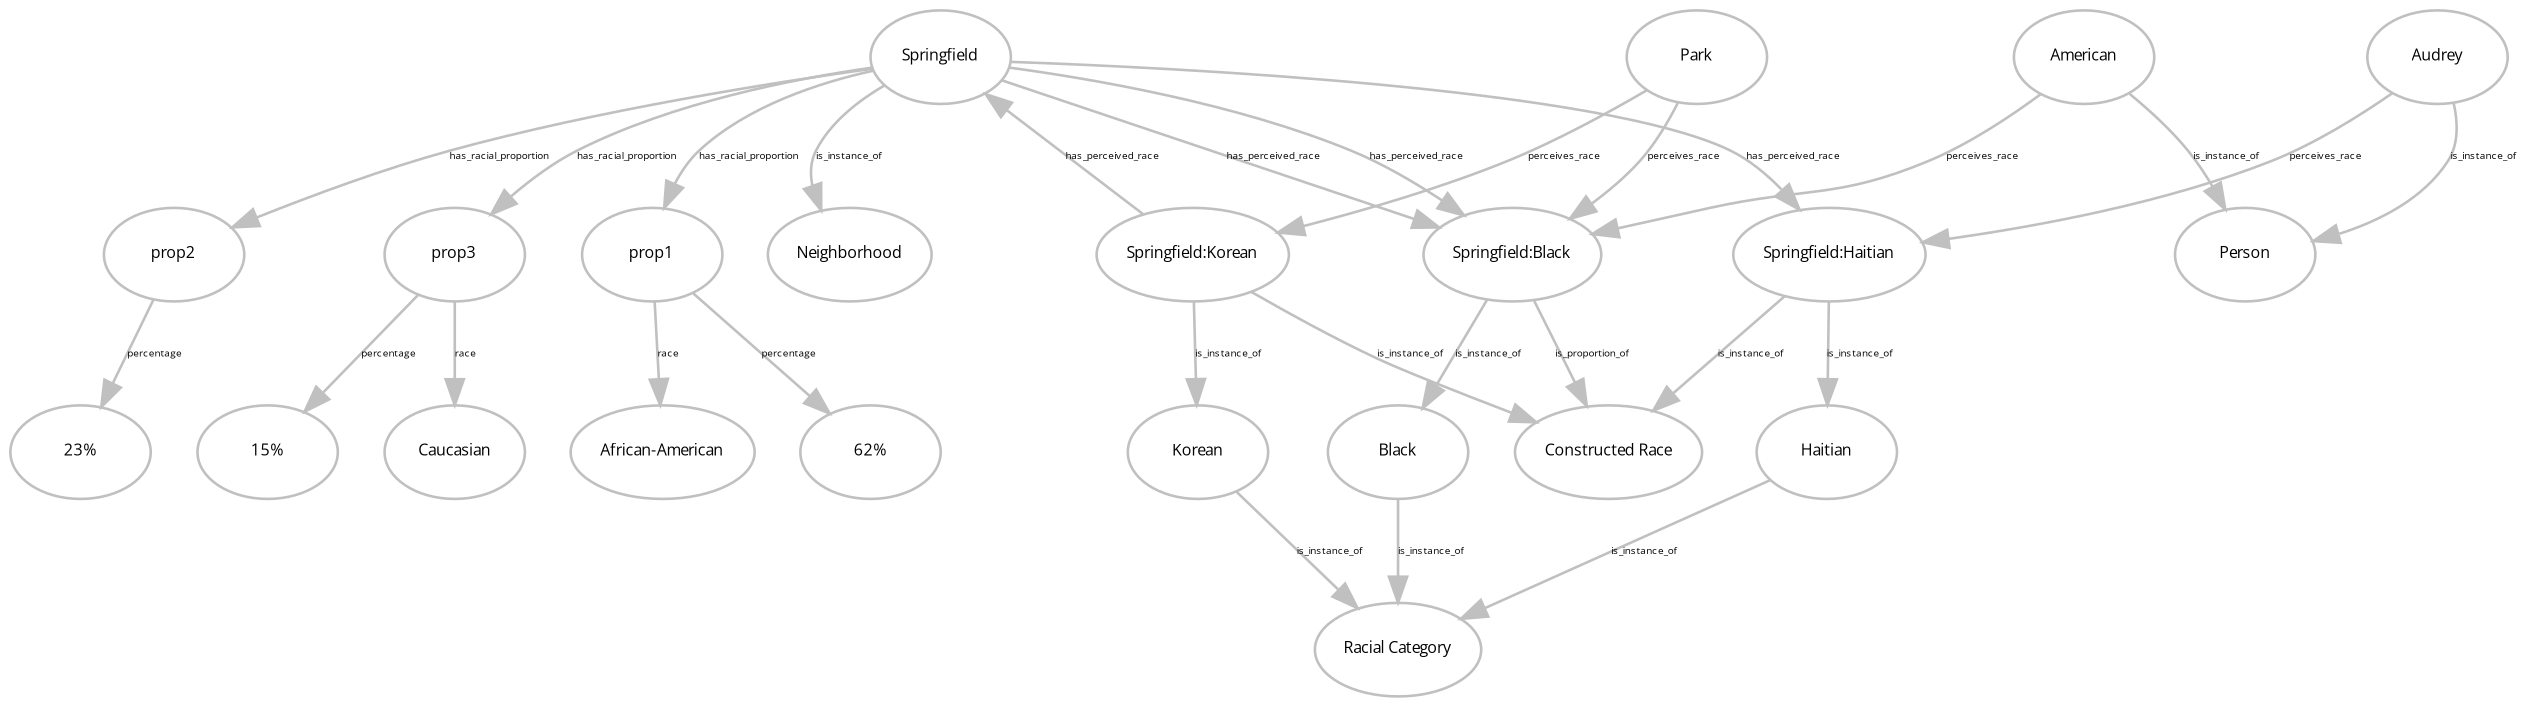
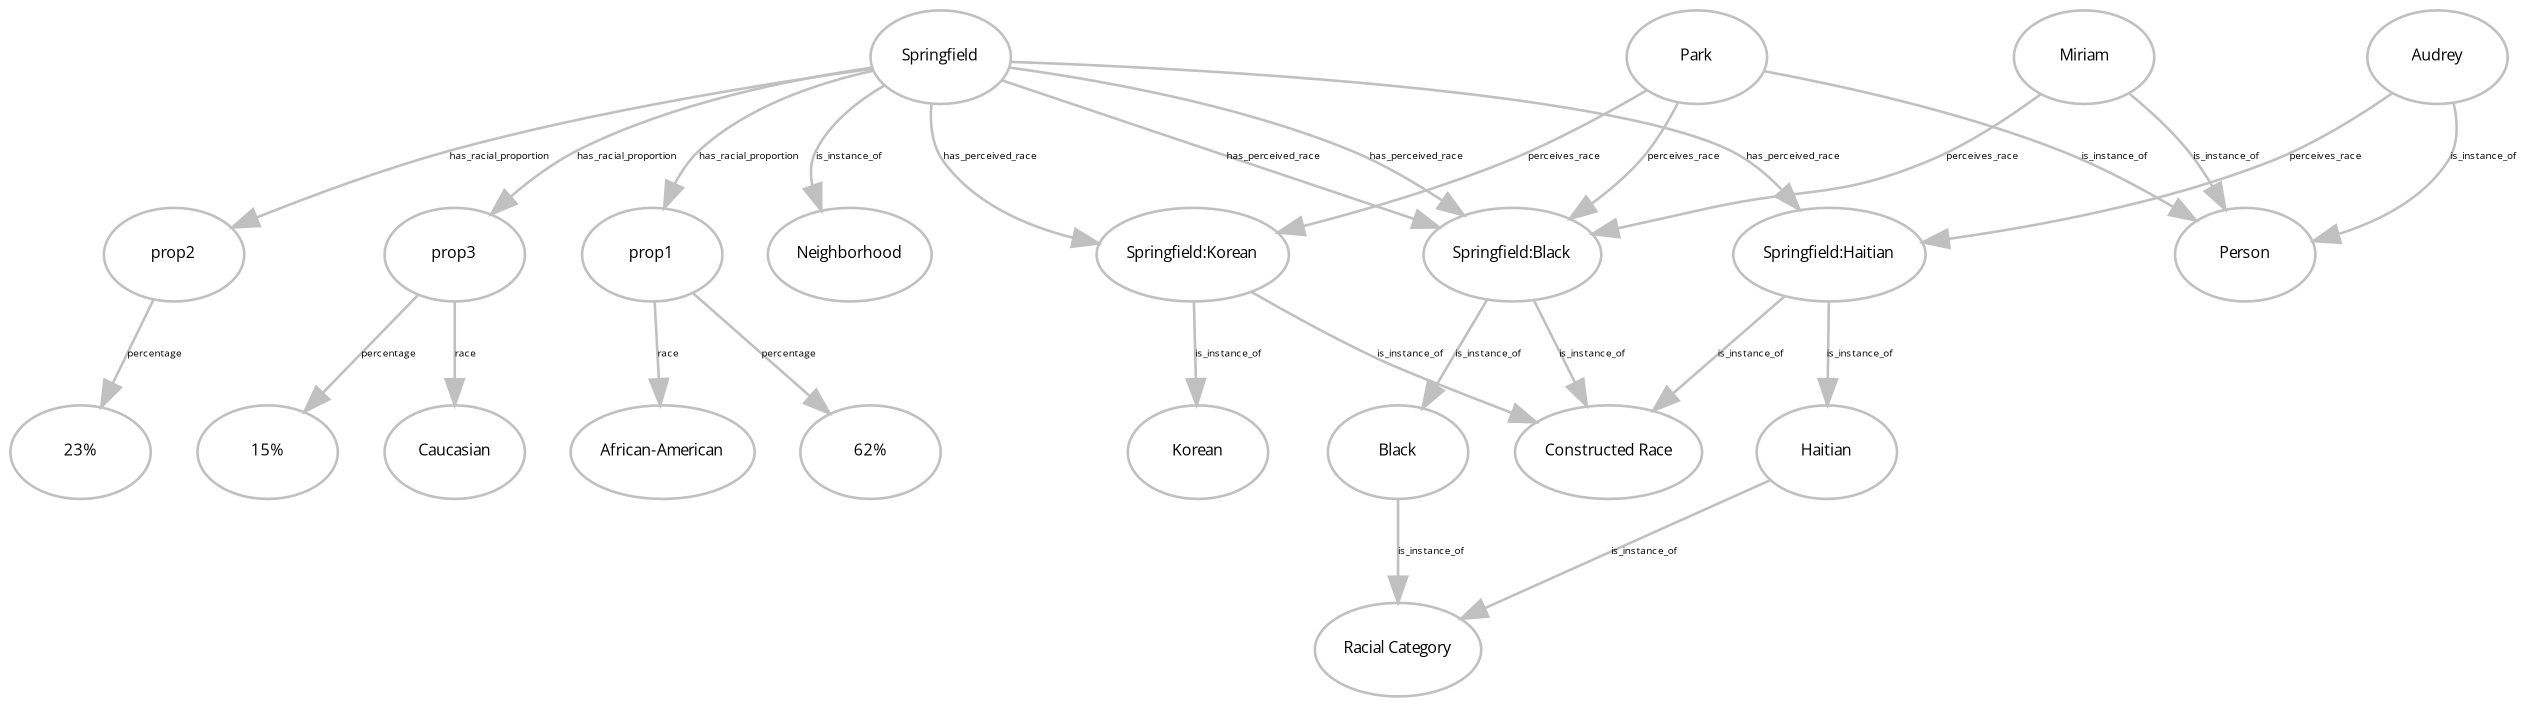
node "American": label "American" -> "Miriam"
edge "Park" -> "Person": added, label "is_instance_of"
edge "Springfield:Korean" -> "Springfield": reversed
edge "Springfield:Black" -> "Constructed Race": label "is_proportion_of" -> "is_instance_of"
edge "Korean" -> "Racial Category": removed, label "is_instance_of"
